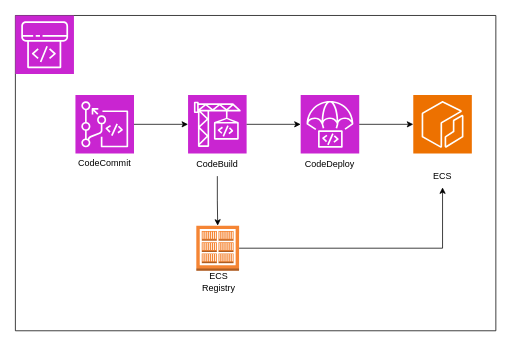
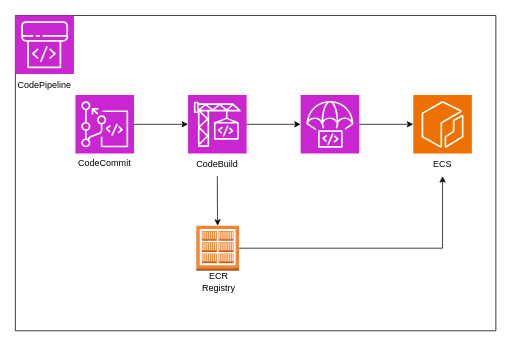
node "CodePipeline": added
node "CodeDeploy": removed
node "ECS": moved (442, 176) -> (442, 165)
node "ECS Registry": label "ECS Registry" -> "ECR Registry"
